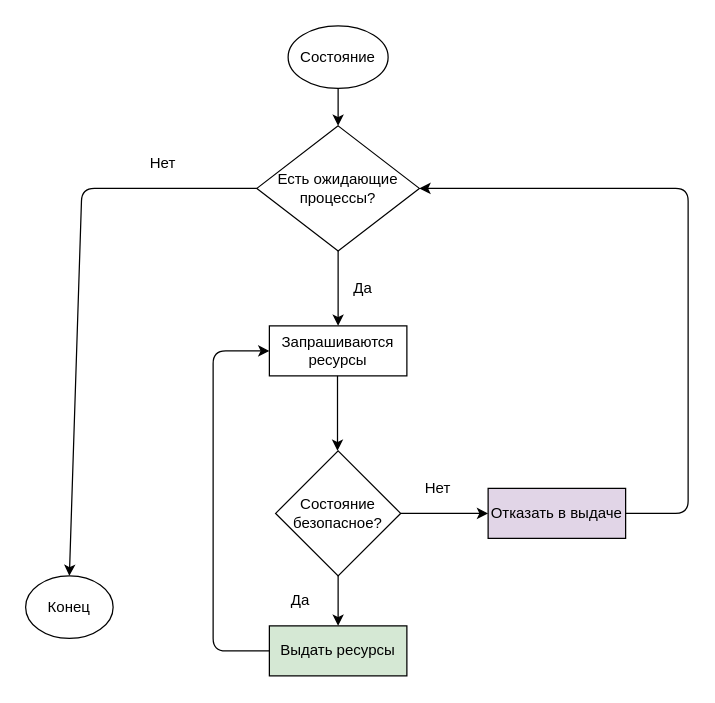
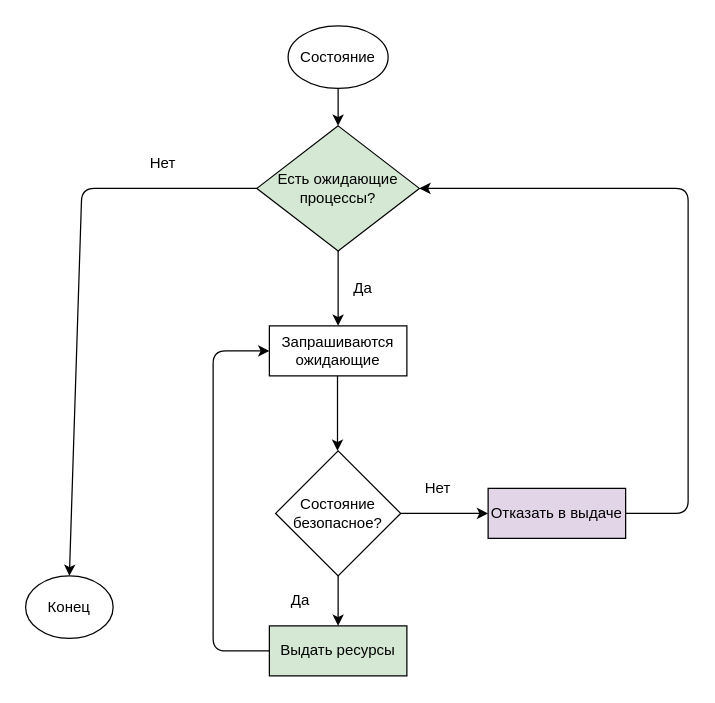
node "Есть ожидающие процессы?": fillcolor #ffffff -> #d5e8d4
node "Запрашиваются ресурсы": label "Запрашиваются ресурсы" -> "Запрашиваются ожидающие"
